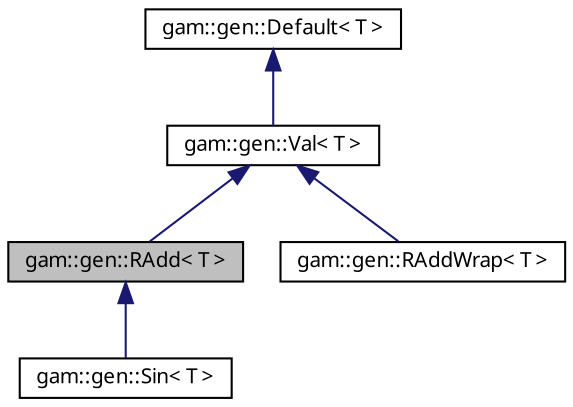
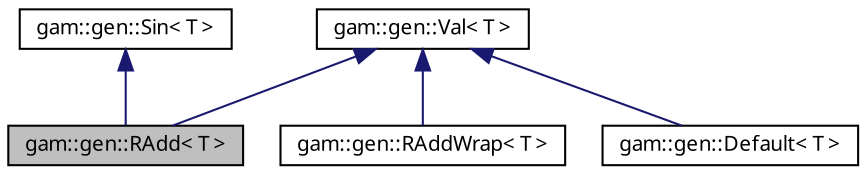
edge "gam::gen::Val< T >" -> "gam::gen::Default< T >": reversed
edge "gam::gen::Sin< T >" -> "gam::gen::RAdd< T >": reversed
